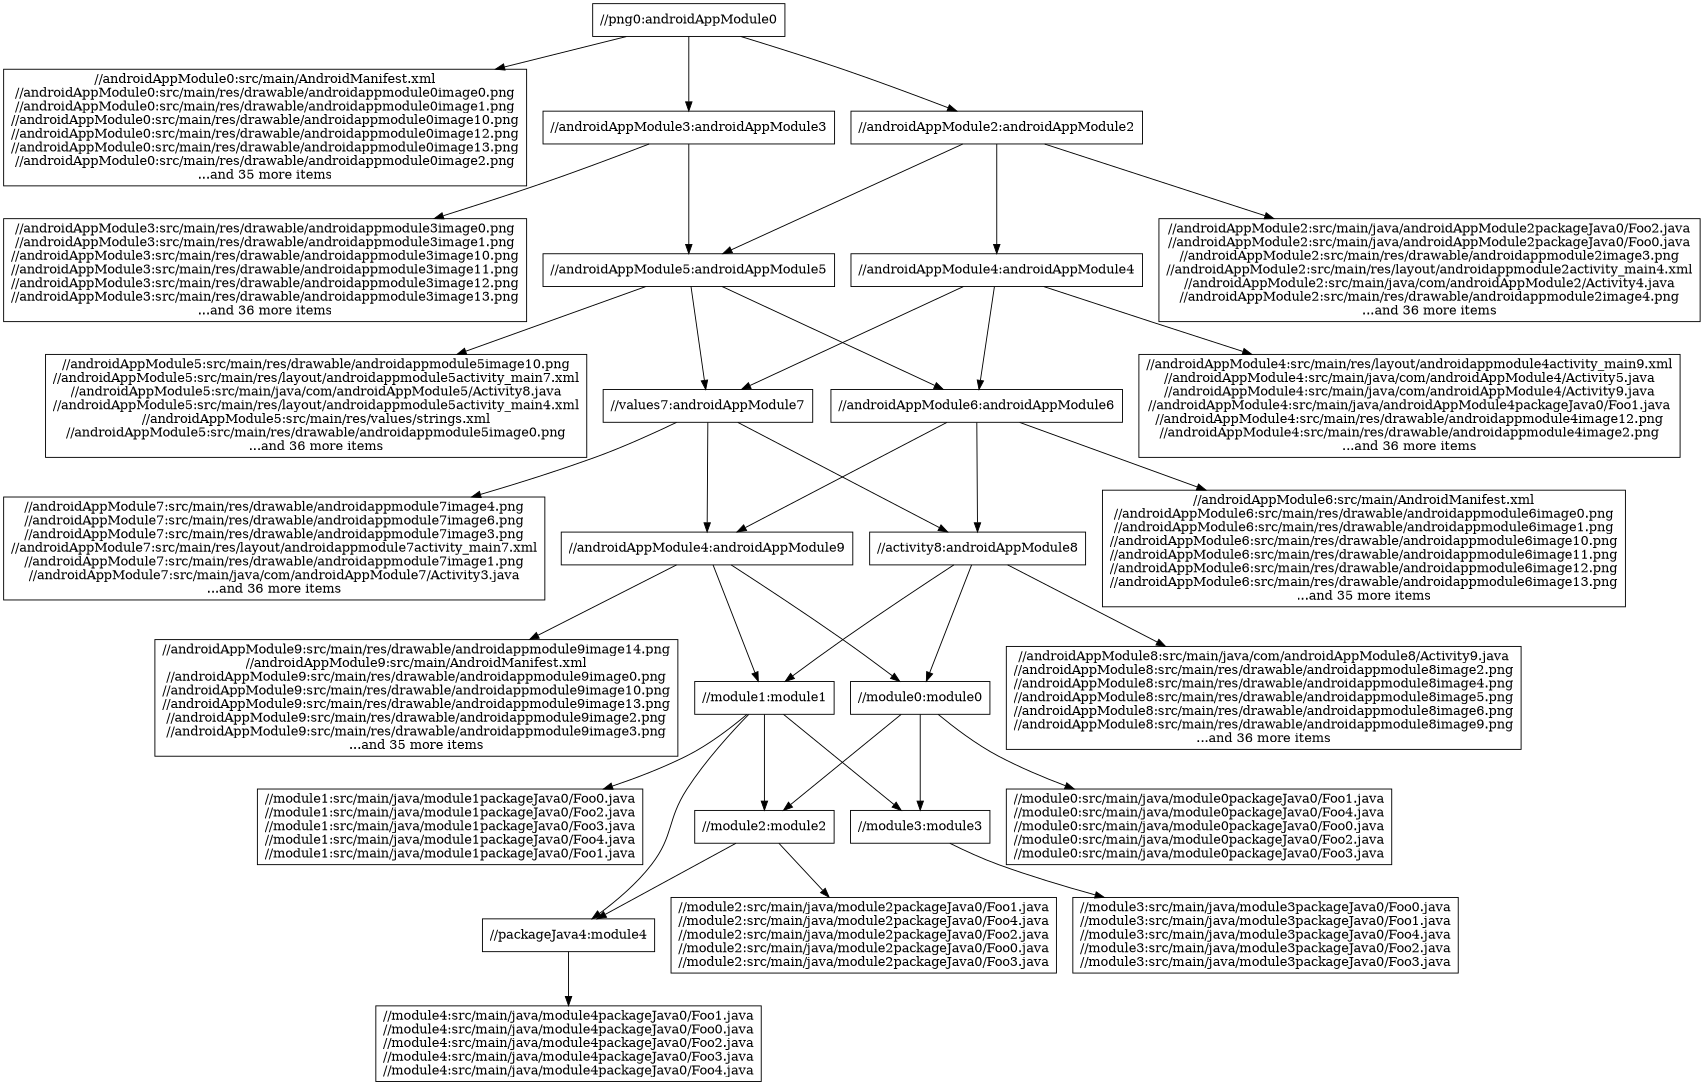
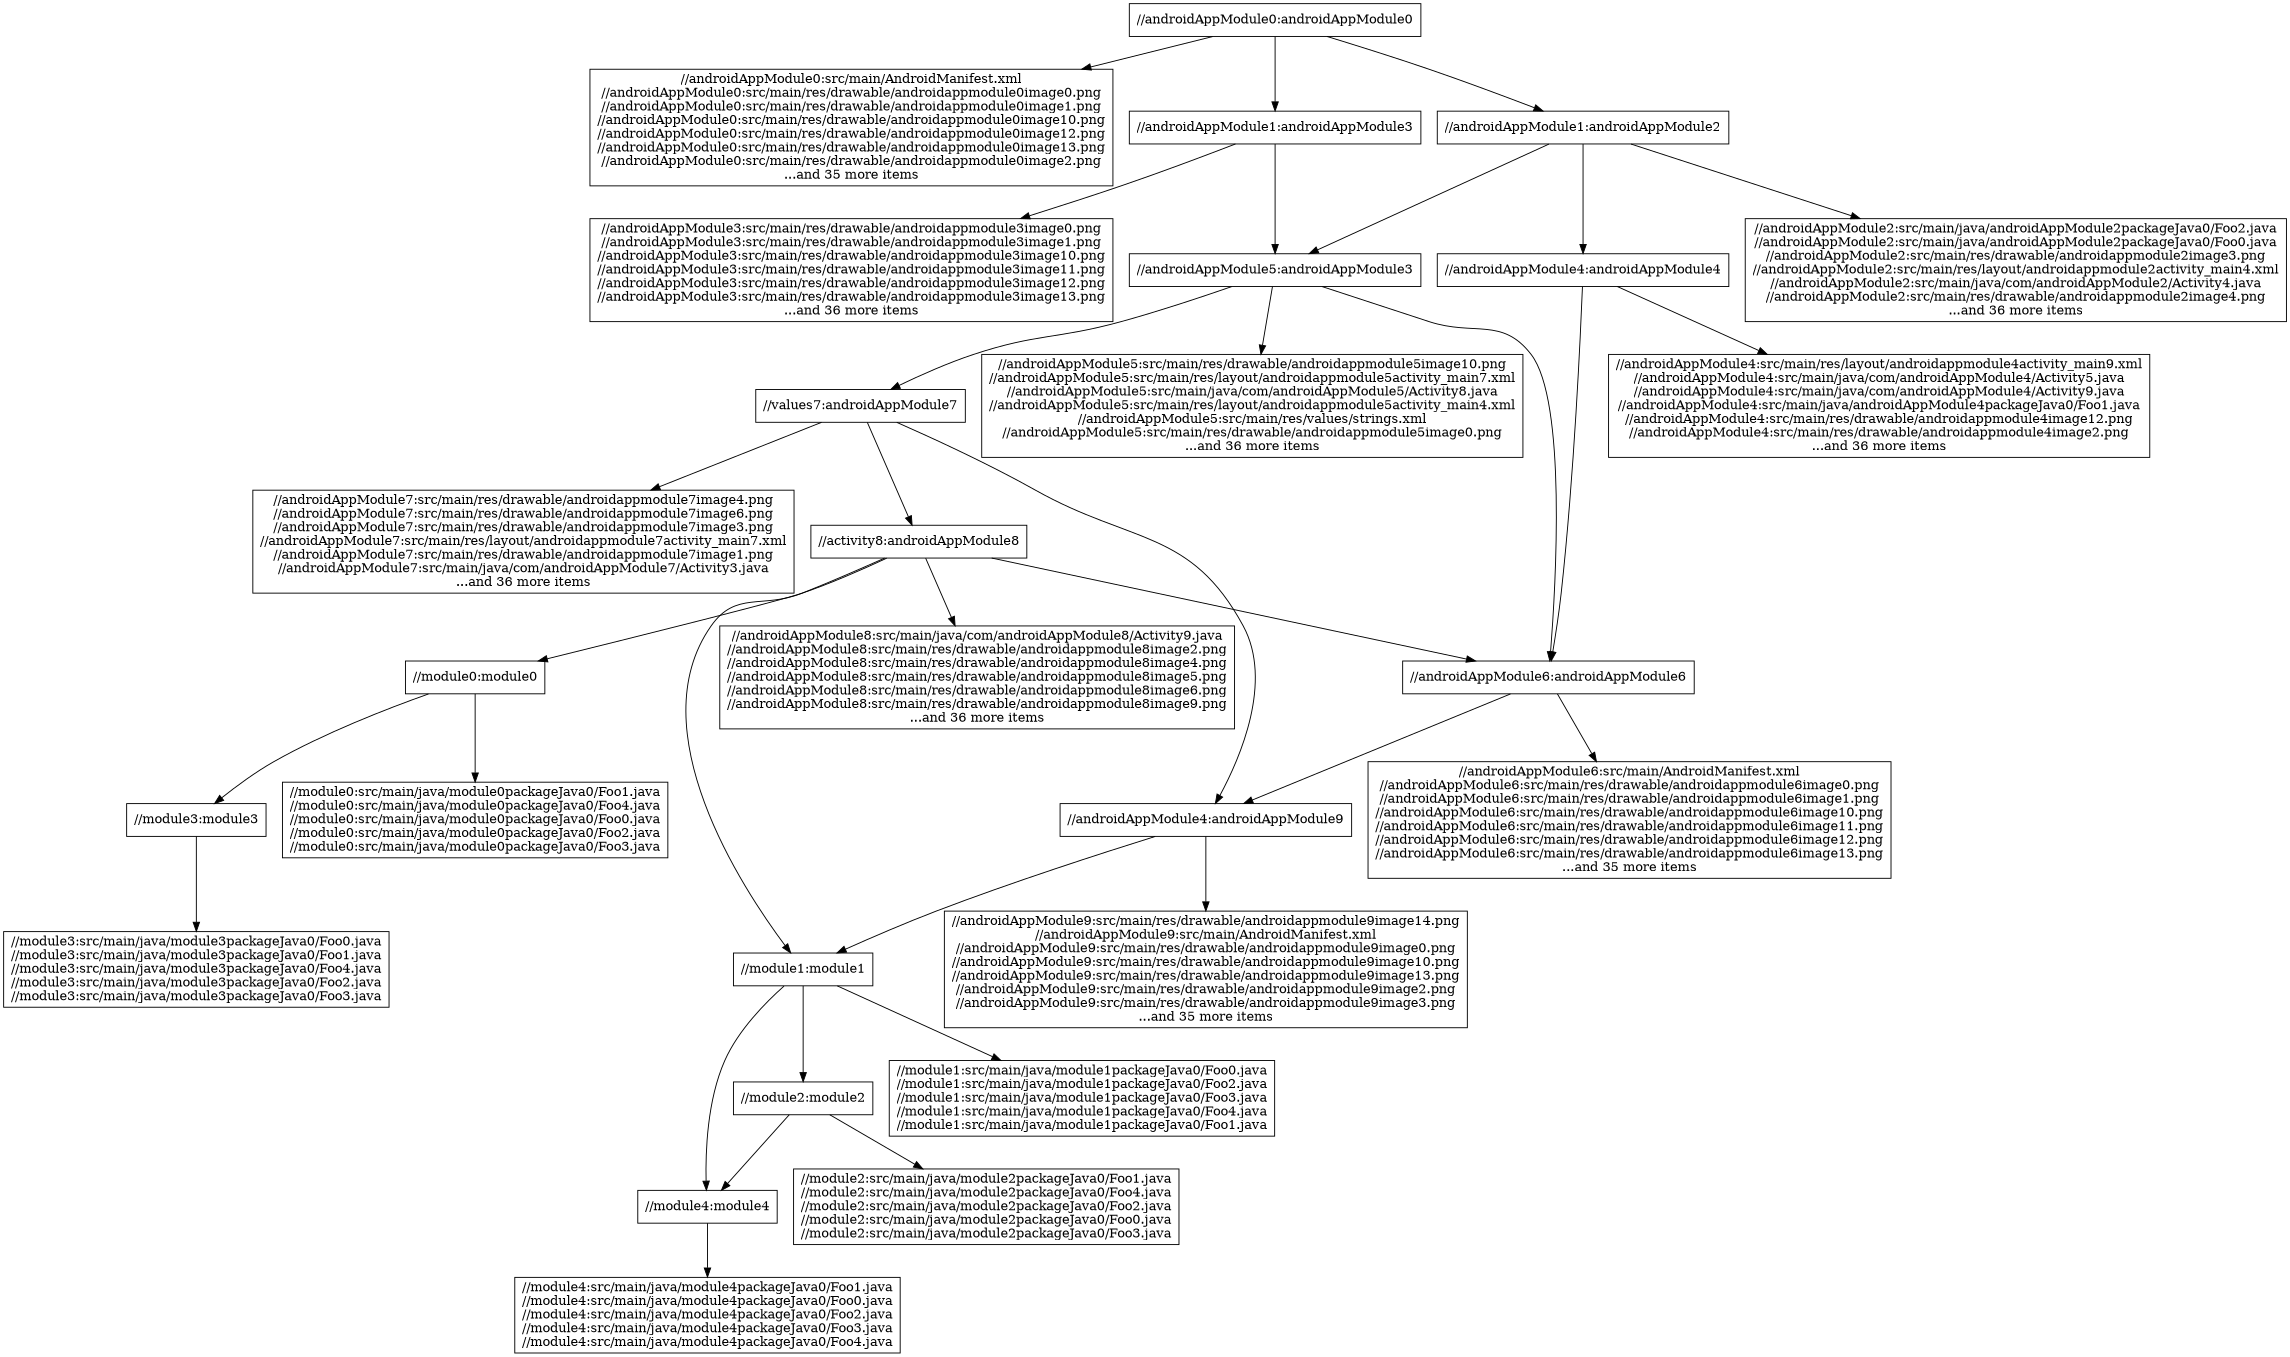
node "//png0:androidAppModule0": label "//png0:androidAppModule0" -> "//androidAppModule0:androidAppModule0"
node "//androidAppModule3:androidAppModule3": label "//androidAppModule3:androidAppModule3" -> "//androidAppModule1:androidAppModule3"
node "//androidAppModule2:androidAppModule2": label "//androidAppModule2:androidAppModule2" -> "//androidAppModule1:androidAppModule2"
node "//androidAppModule5:androidAppModule5": label "//androidAppModule5:androidAppModule5" -> "//androidAppModule5:androidAppModule3"
edge "//androidAppModule4:androidAppModule4" -> "//values7:androidAppModule7": removed
edge "//androidAppModule6:androidAppModule6" -> "//activity8:androidAppModule8": reversed
edge "//androidAppModule4:androidAppModule9" -> "//module0:module0": removed
edge "//module1:module1" -> "//module3:module3": removed
edge "//module0:module0" -> "//module2:module2": removed
node "//packageJava4:module4": label "//packageJava4:module4" -> "//module4:module4"
